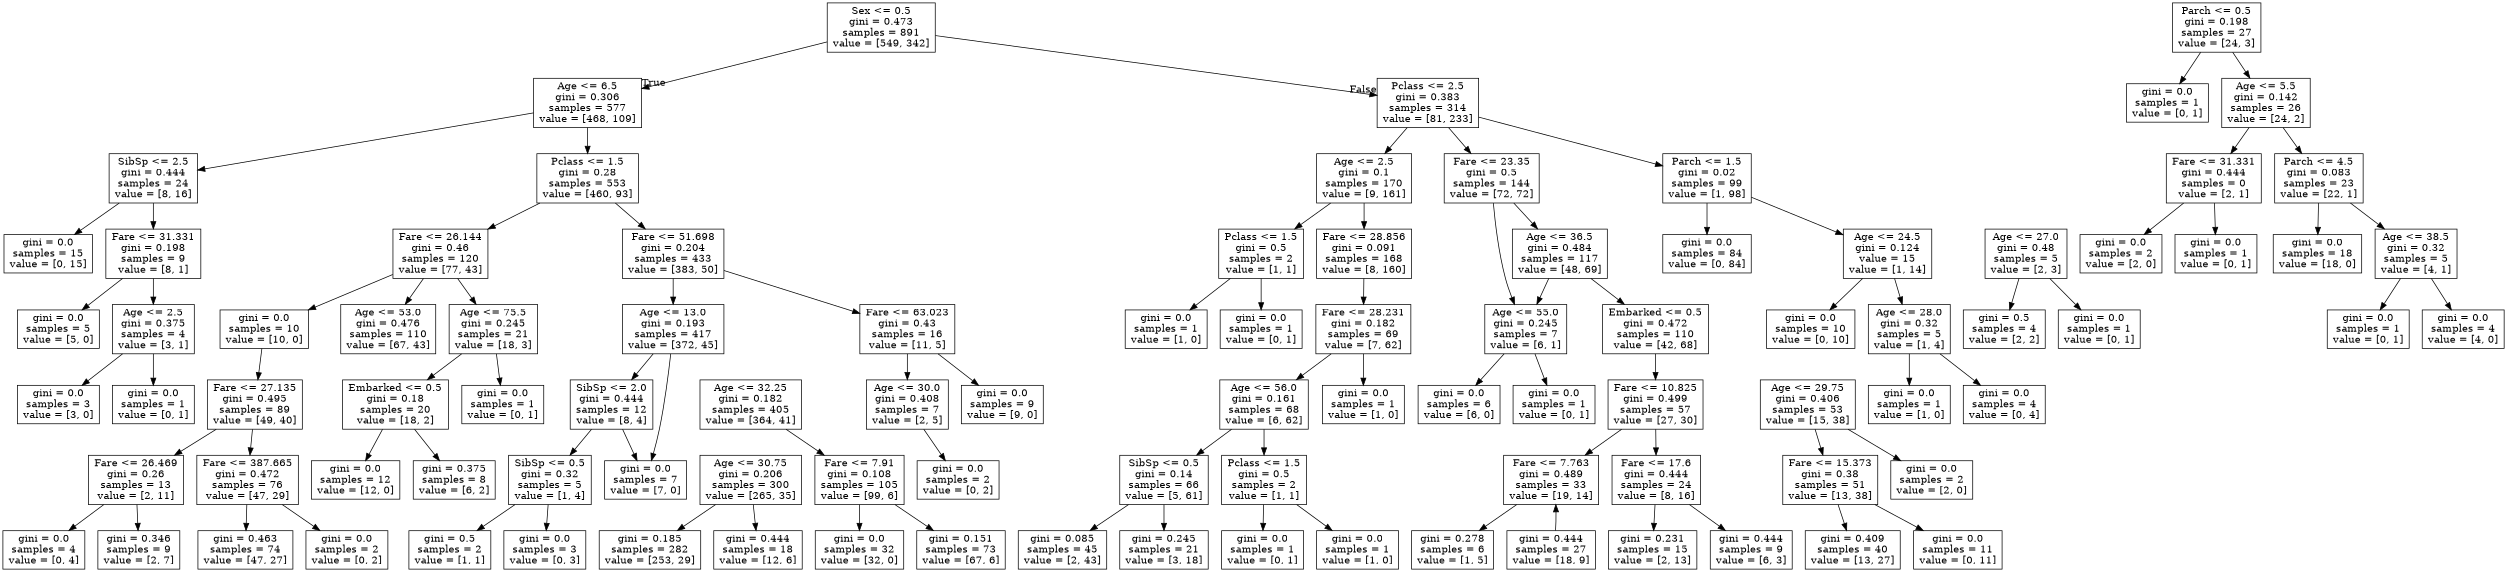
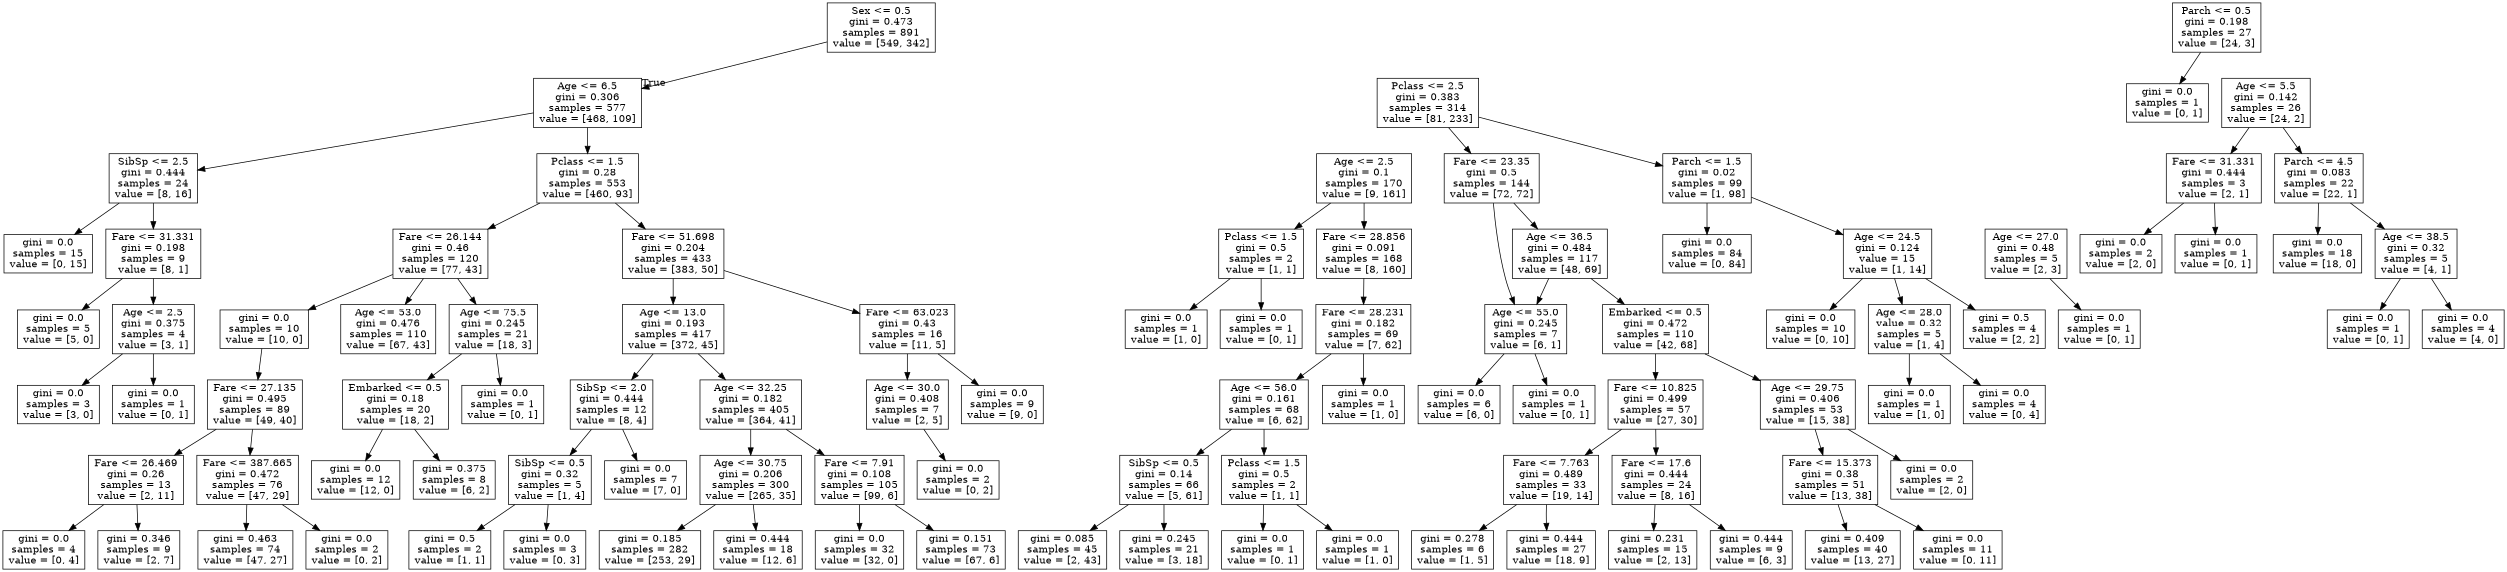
edge "Parch <= 0.5 gini = 0.198 samples = 27 value = [24, 3]" -> "Age <= 5.5 gini = 0.142 samples = 26 value = [24, 2]": removed
edge "Sex <= 0.5 gini = 0.473 samples = 891 value = [549, 342]" -> "Pclass <= 2.5 gini = 0.383 samples = 314 value = [81, 233]": removed
edge "Pclass <= 2.5 gini = 0.383 samples = 314 value = [81, 233]" -> "Age <= 2.5 gini = 0.1 samples = 170 value = [9, 161]": removed
node "Fare <= 31.331 gini = 0.444 samples = 0 value = [2, 1]": label "Fare <= 31.331 gini = 0.444 samples = 0 value = [2, 1]" -> "Fare <= 31.331 gini = 0.444 samples = 3 value = [2, 1]"
node "Parch <= 4.5 gini = 0.083 samples = 23 value = [22, 1]": label "Parch <= 4.5 gini = 0.083 samples = 23 value = [22, 1]" -> "Parch <= 4.5 gini = 0.083 samples = 22 value = [22, 1]"
edge "Age <= 27.0 gini = 0.48 samples = 5 value = [2, 3]" -> "gini = 0.5 samples = 4 value = [2, 2]": now "Age <= 24.5 gini = 0.124 value = 15 value = [1, 14]" -> "gini = 0.5 samples = 4 value = [2, 2]"
node "Age <= 28.0 gini = 0.32 samples = 5 value = [1, 4]": label "Age <= 28.0 gini = 0.32 samples = 5 value = [1, 4]" -> "Age <= 28.0 value = 0.32 samples = 5 value = [1, 4]"
edge "Embarked <= 0.5 gini = 0.472 samples = 110 value = [42, 68]" -> "Age <= 29.75 gini = 0.406 samples = 53 value = [15, 38]": added
edge "Age <= 13.0 gini = 0.193 samples = 417 value = [372, 45]" -> "gini = 0.0 samples = 7 value = [7, 0]": now "Age <= 13.0 gini = 0.193 samples = 417 value = [372, 45]" -> "Age <= 32.25 gini = 0.182 samples = 405 value = [364, 41]"
edge "Age <= 32.25 gini = 0.182 samples = 405 value = [364, 41]" -> "Age <= 30.75 gini = 0.206 samples = 300 value = [265, 35]": added
edge "gini = 0.444 samples = 27 value = [18, 9]" -> "Fare <= 7.763 gini = 0.489 samples = 33 value = [19, 14]": reversed
